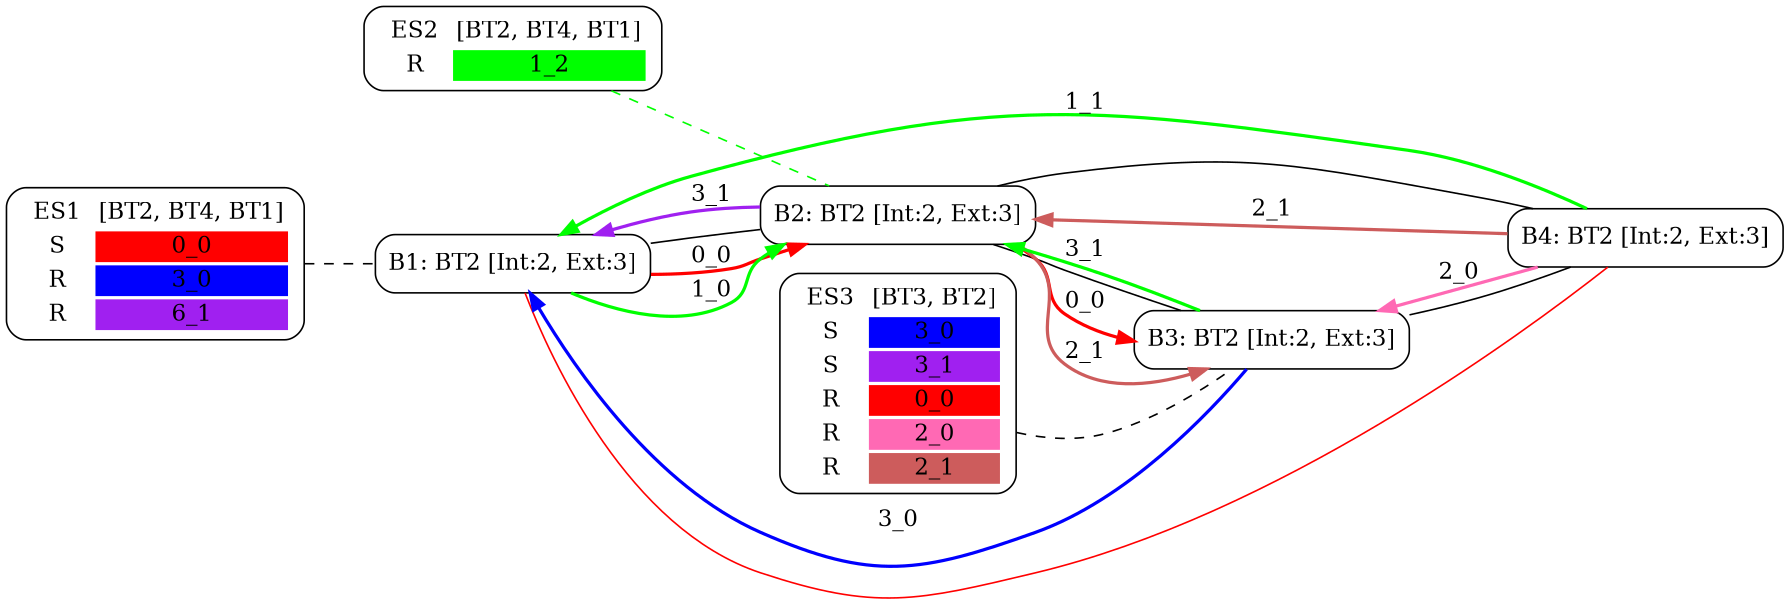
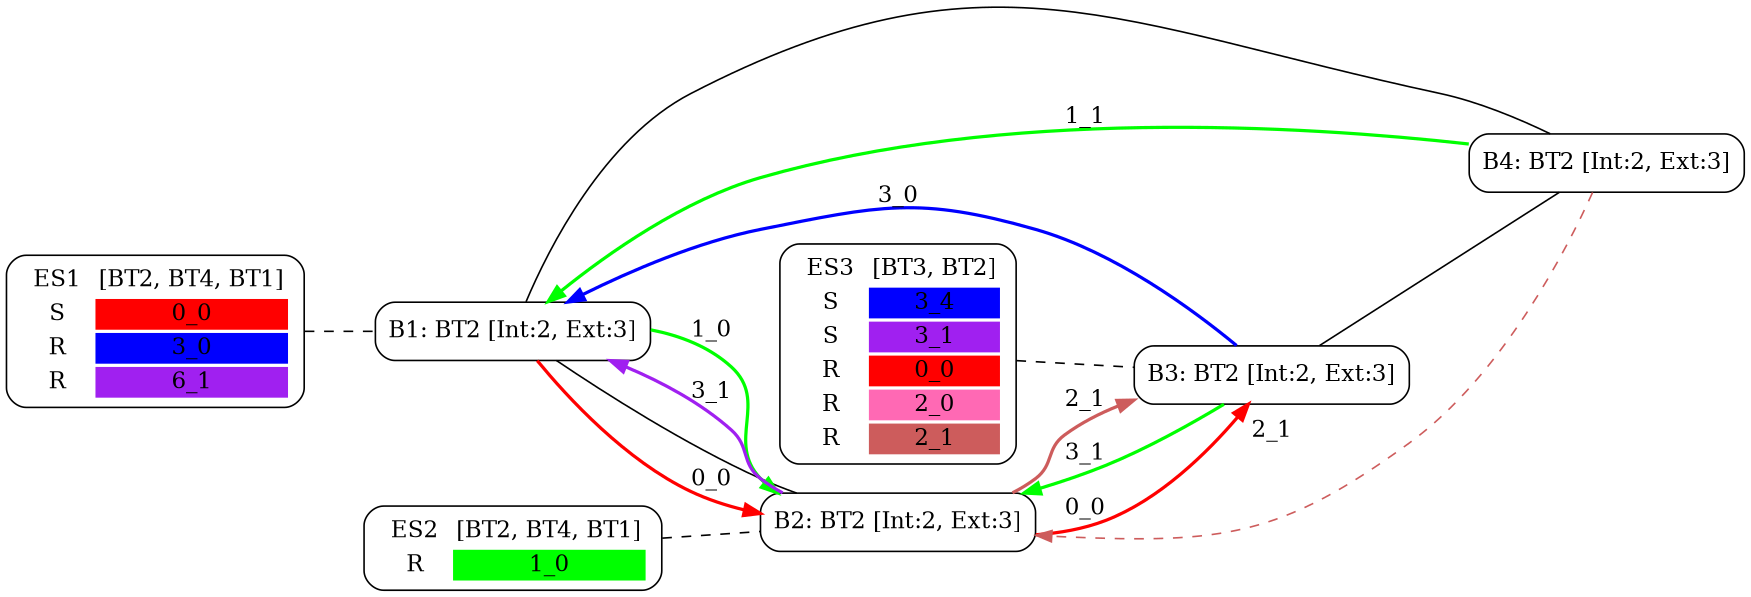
node "ES2": text "1_2" -> "1_0"
edge "ES2" -- "B2: BT2 [Int:2, Ext:3]": color green -> black
edge "B2: BT2 [Int:2, Ext:3]" -- "B4: BT2 [Int:2, Ext:3]": removed
edge "B4: BT2 [Int:2, Ext:3]" -> "B2: BT2 [Int:2, Ext:3]": style bold -> dashed
edge "B2: BT2 [Int:2, Ext:3]" -- "B3: BT2 [Int:2, Ext:3]": removed
edge "B4: BT2 [Int:2, Ext:3]" -> "B3: BT2 [Int:2, Ext:3]": removed, label "2_0"
node "ES3": text "3_0" -> "3_4"
edge "B4: BT2 [Int:2, Ext:3]" -- "B1: BT2 [Int:2, Ext:3]": color red -> black
